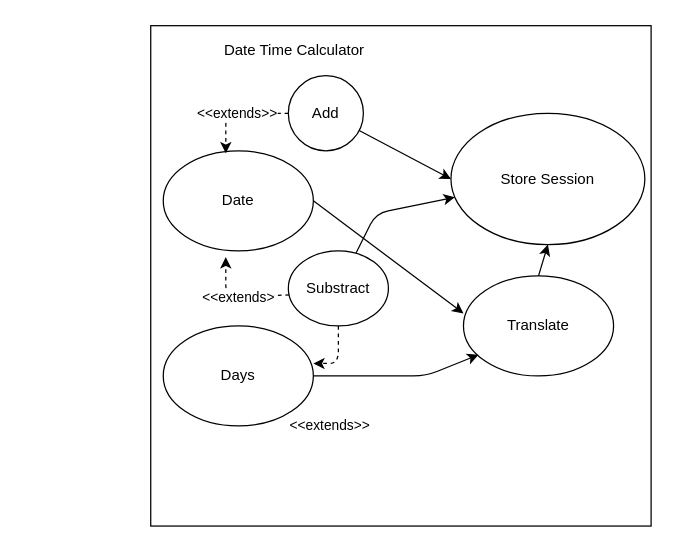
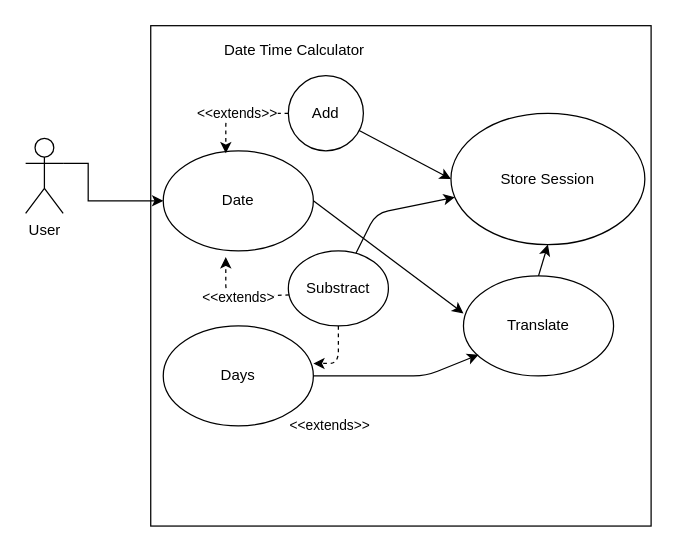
node "User": added
edge "User" -> "Date": added
